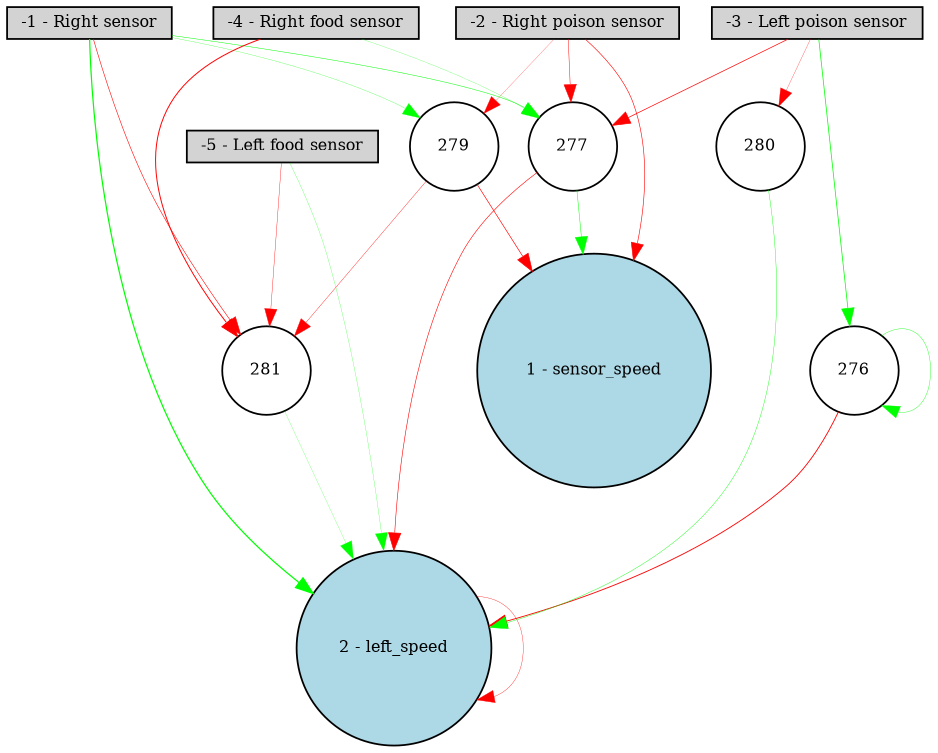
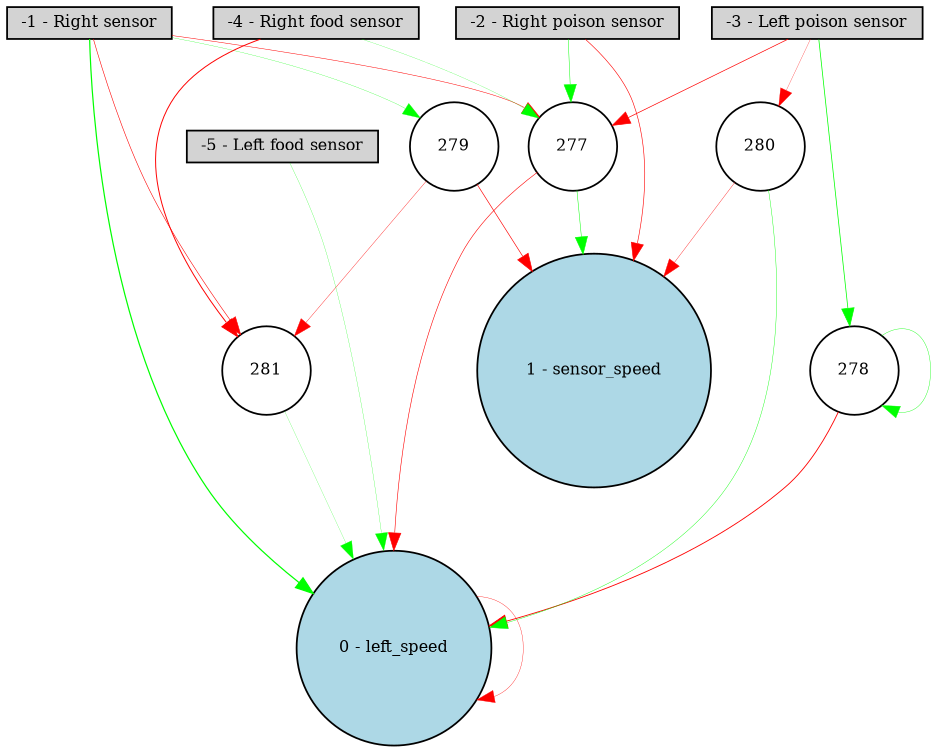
edge "-2 - Right poison sensor" -> "277": color red -> green
edge "-1 - Right sensor" -> "277": color green -> red
edge "-2 - Right poison sensor" -> "279": removed
edge "280" -> "1 - sensor_speed": added
edge "-5 - Left food sensor" -> "281": removed
node "276": label "276" -> "278"
node "2 - left_speed": label "2 - left_speed" -> "0 - left_speed"
